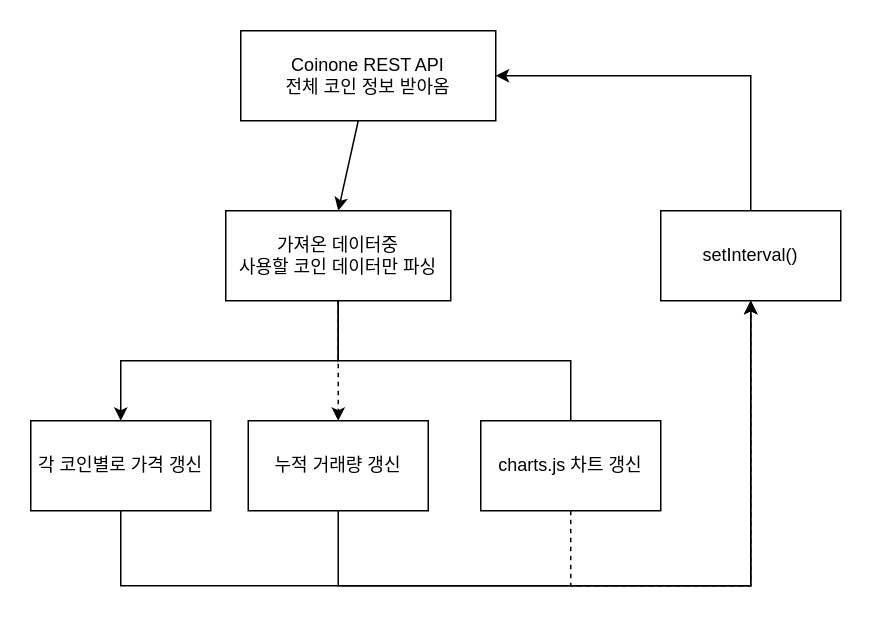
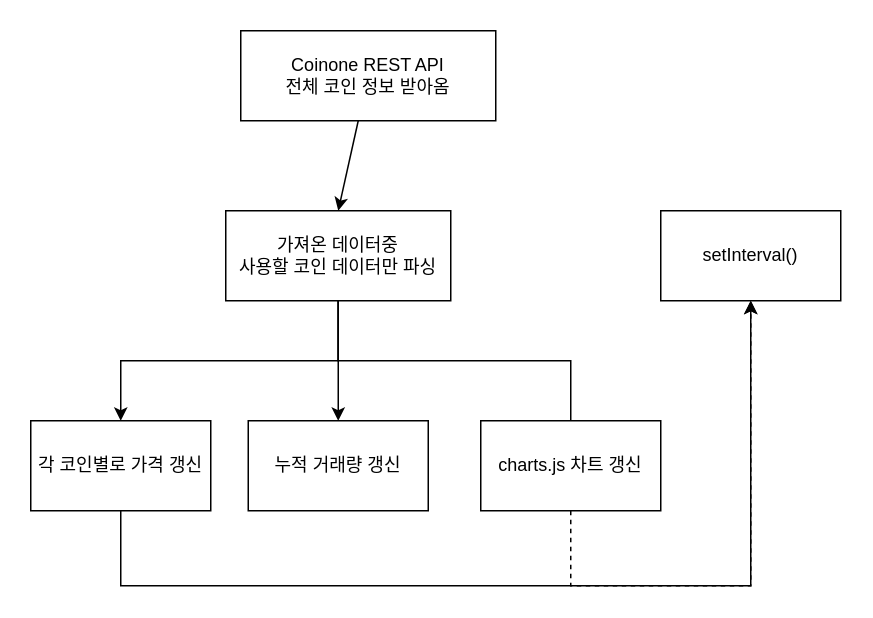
edge "setInterval()" -> "Coinone REST API 전체 코인 정보 받아옴": removed
edge "가져온 데이터중 사용할 코인 데이터만 파싱" -> "누적 거래량 갱신": style dashed -> solid
edge "누적 거래량 갱신" -> "setInterval()": removed
